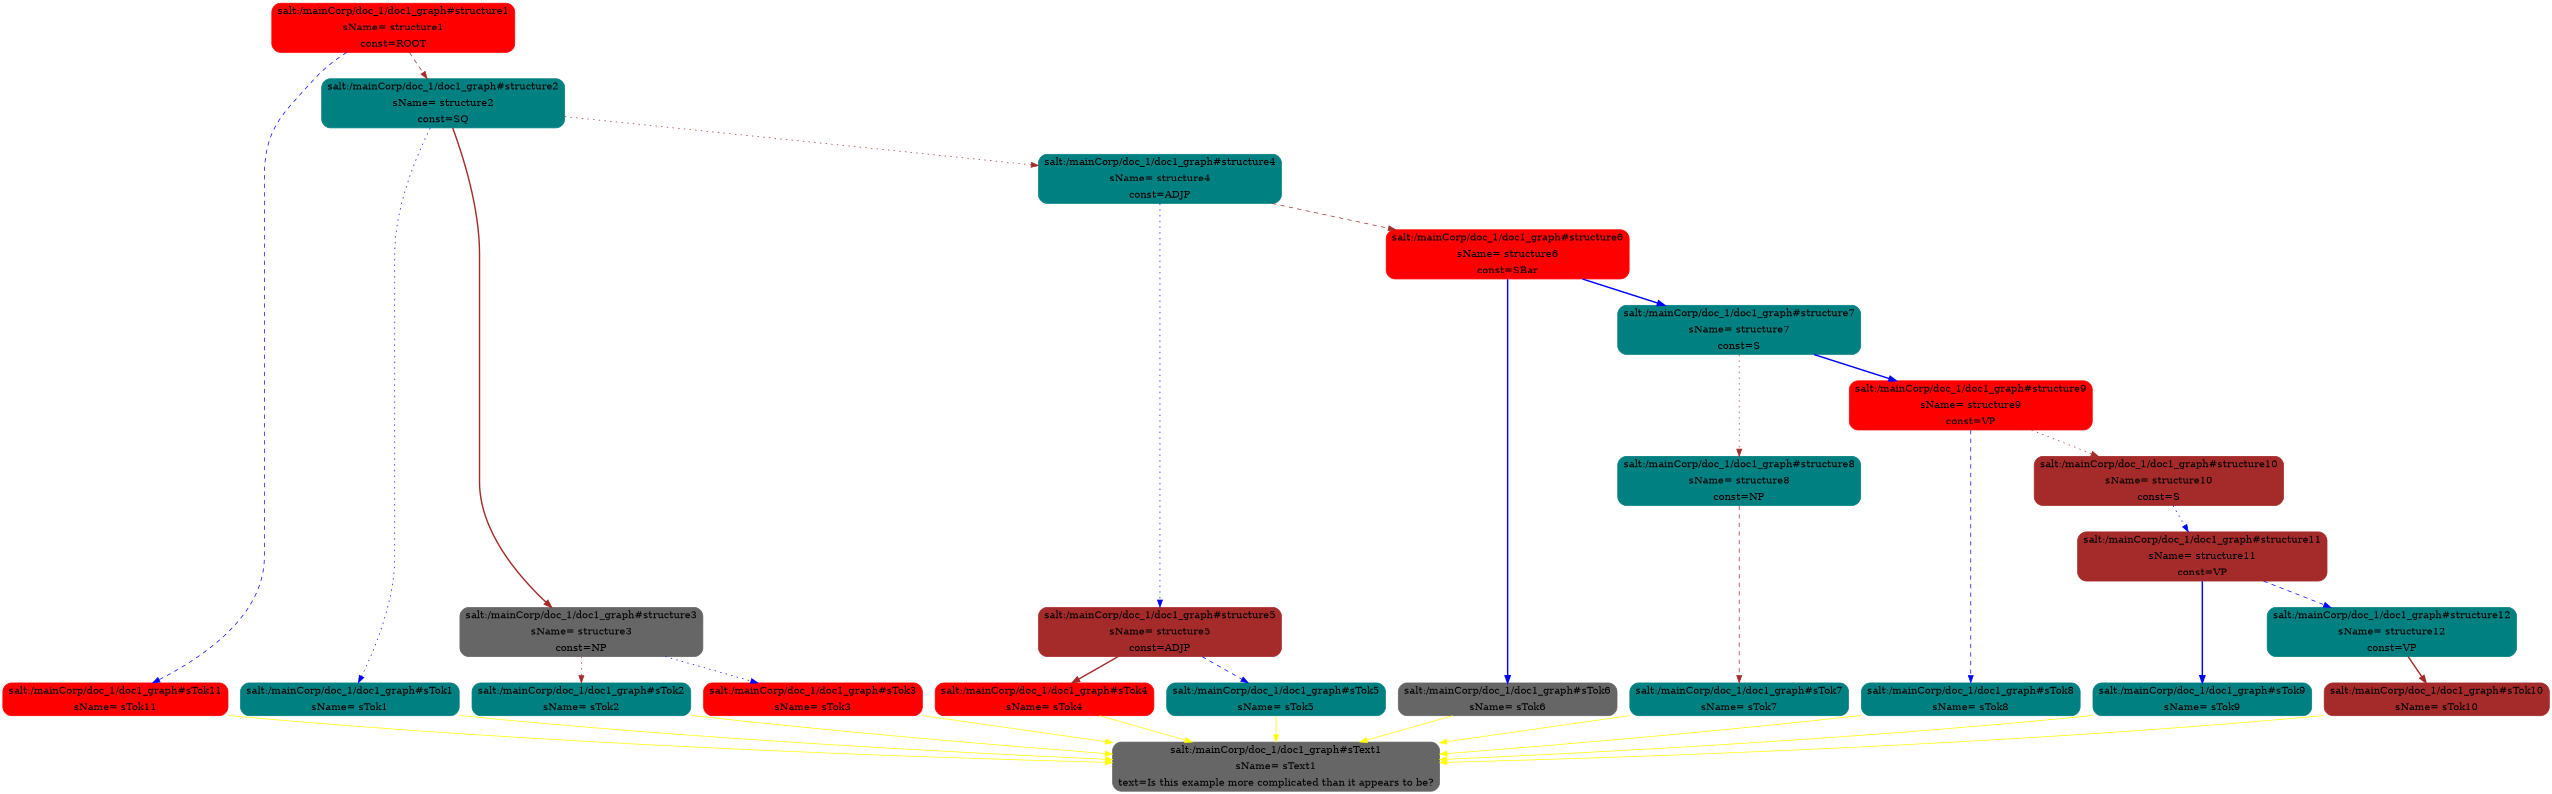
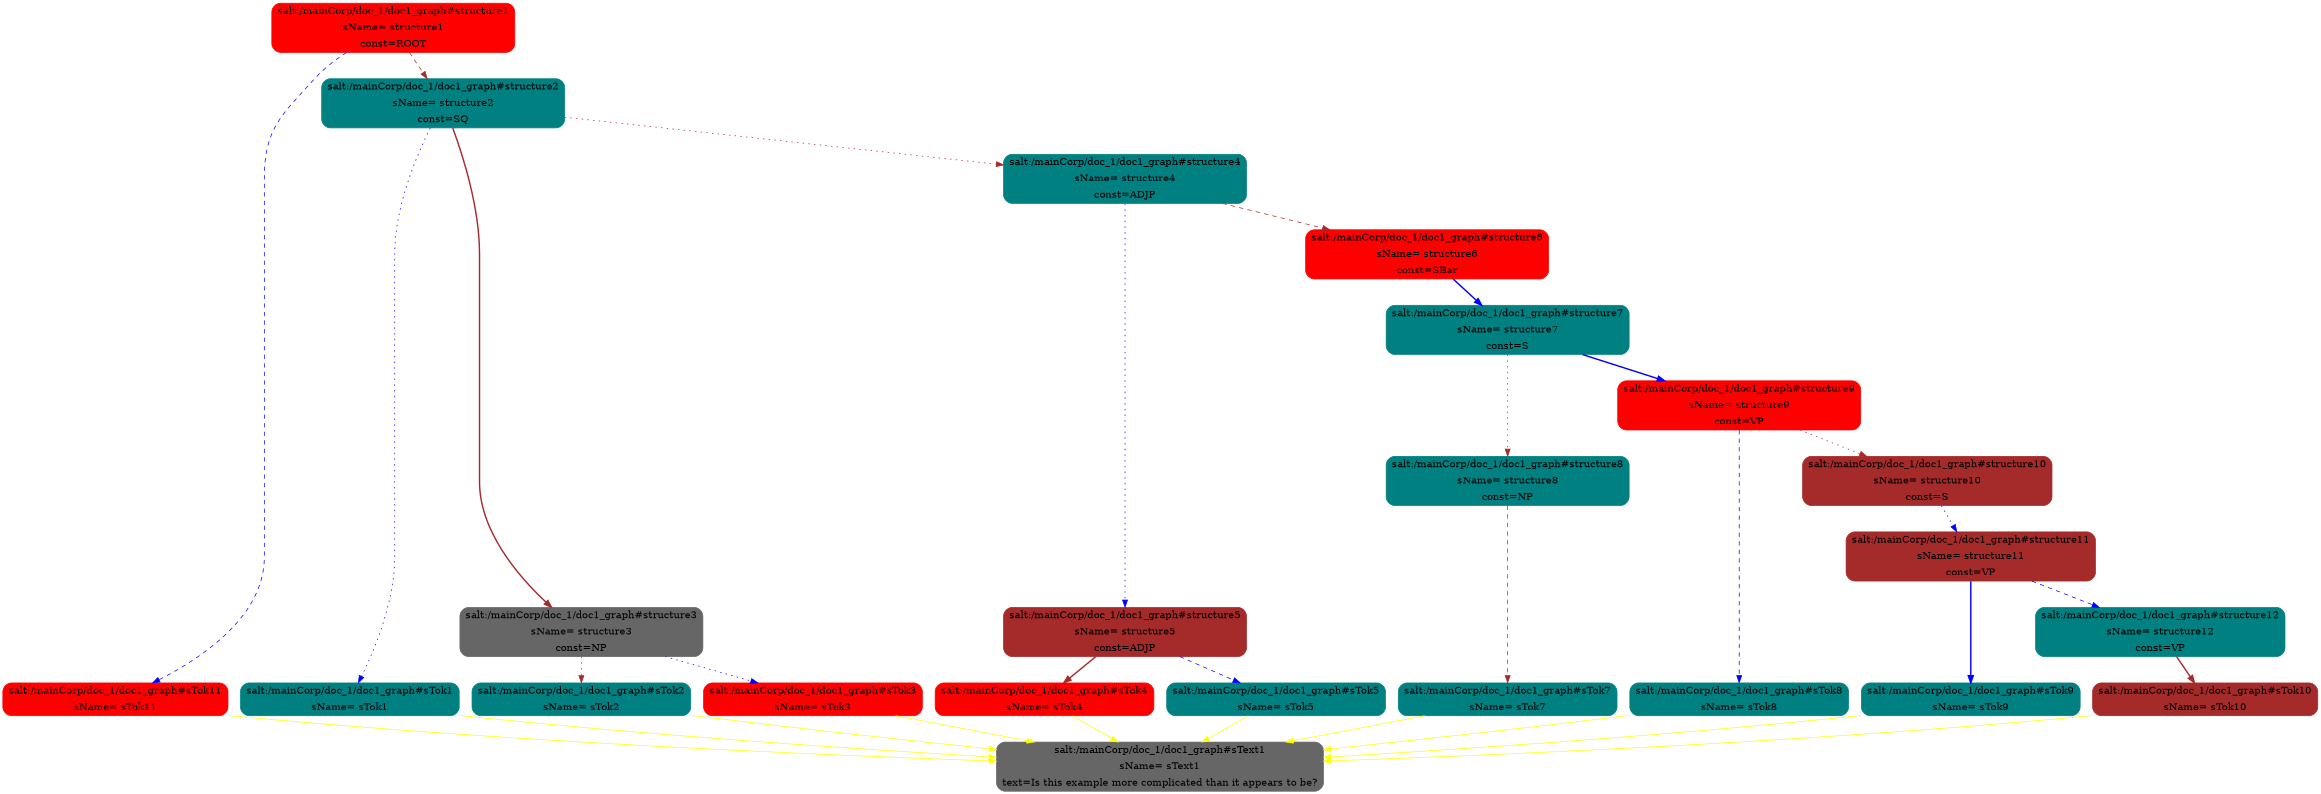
node "salt:/mainCorp/doc_1/doc1_graph#sTok6": removed
